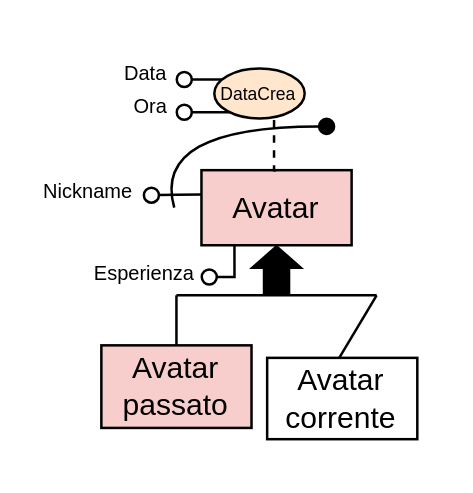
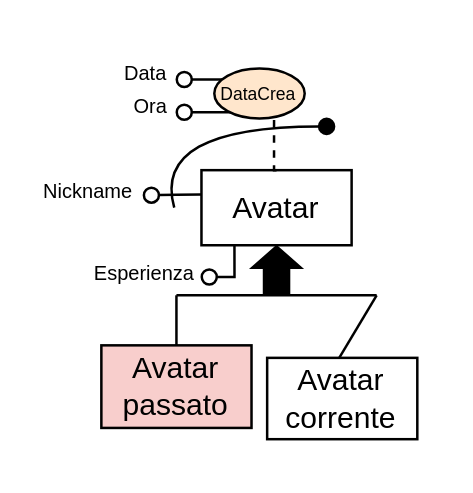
node "Avatar": fillcolor #f8cecc -> #ffffff
